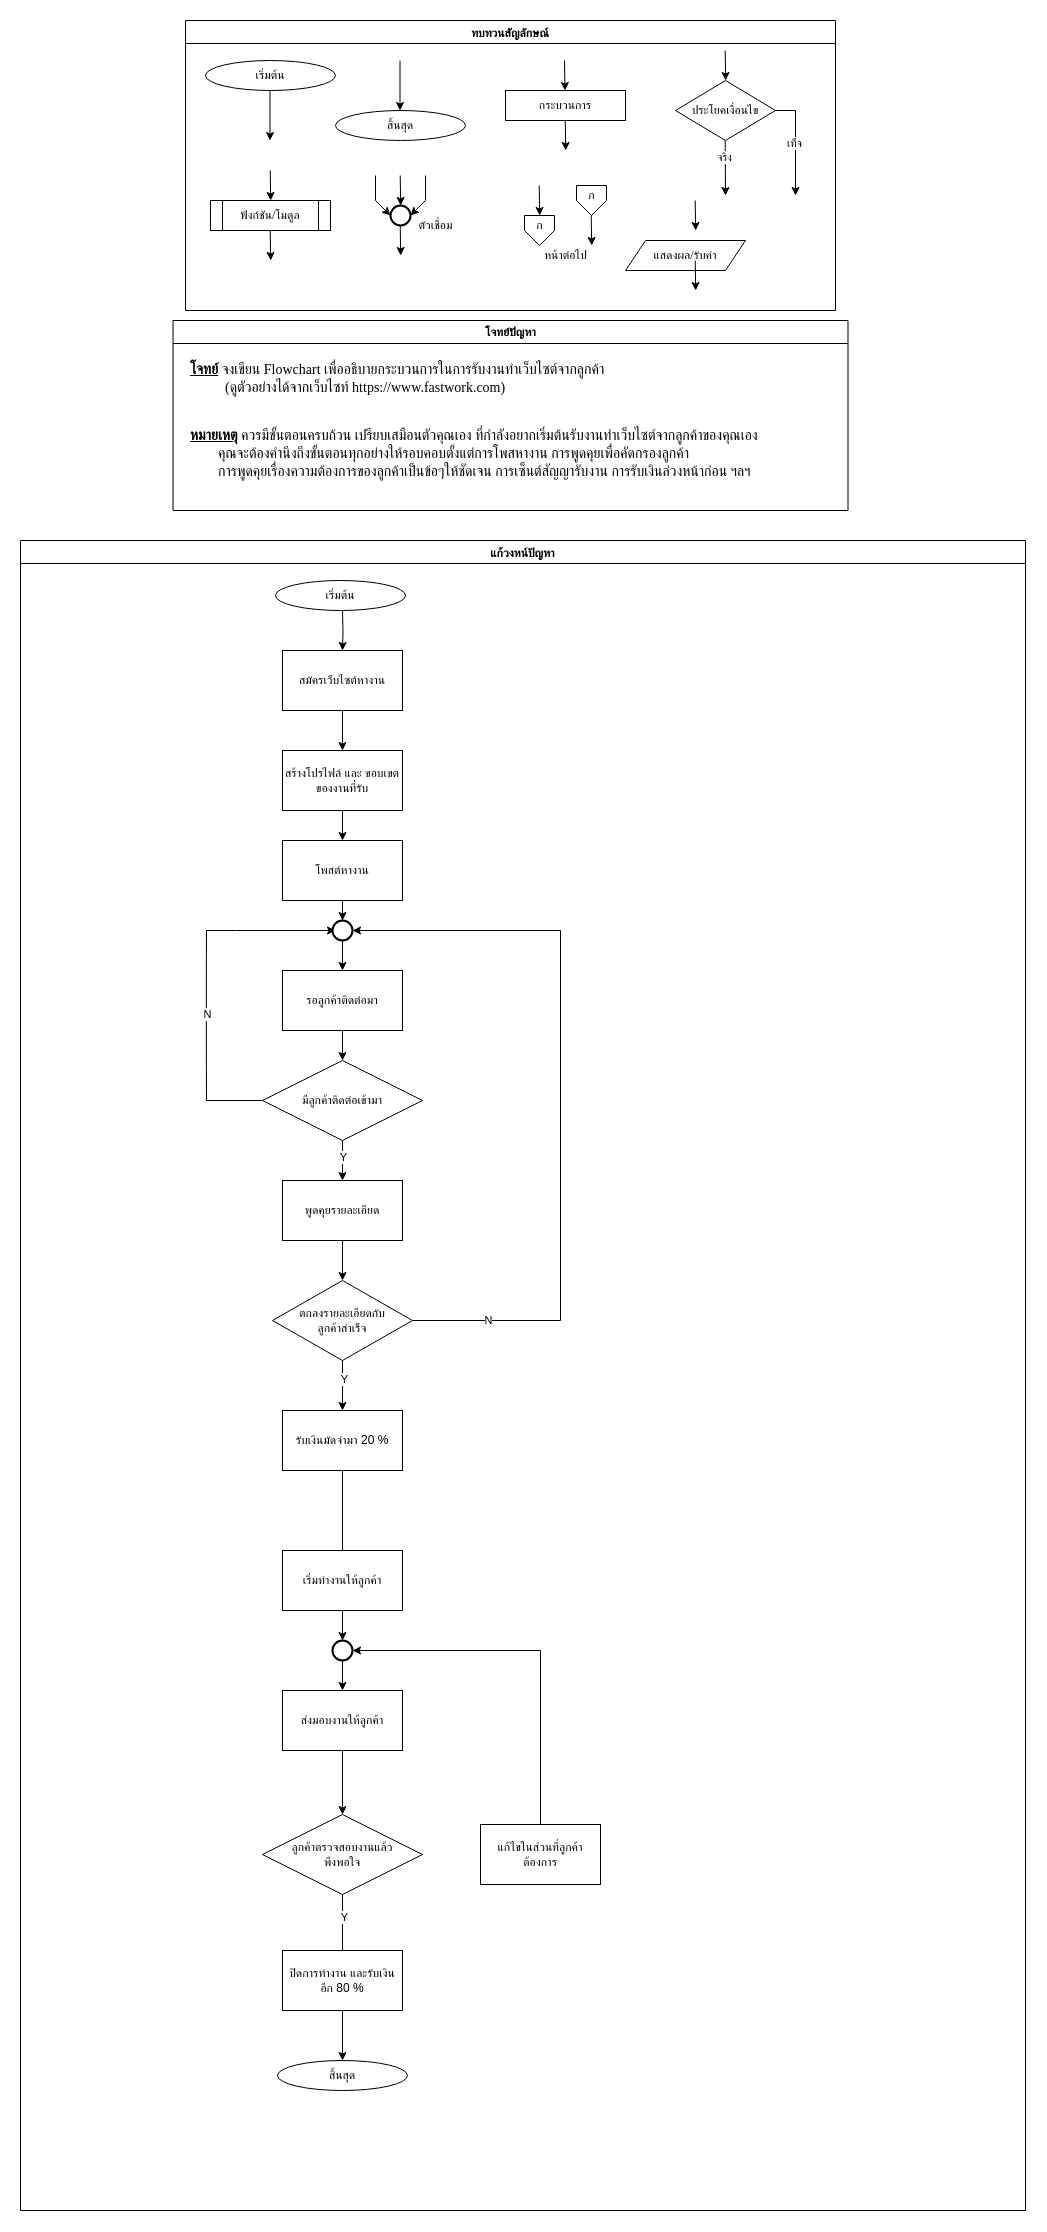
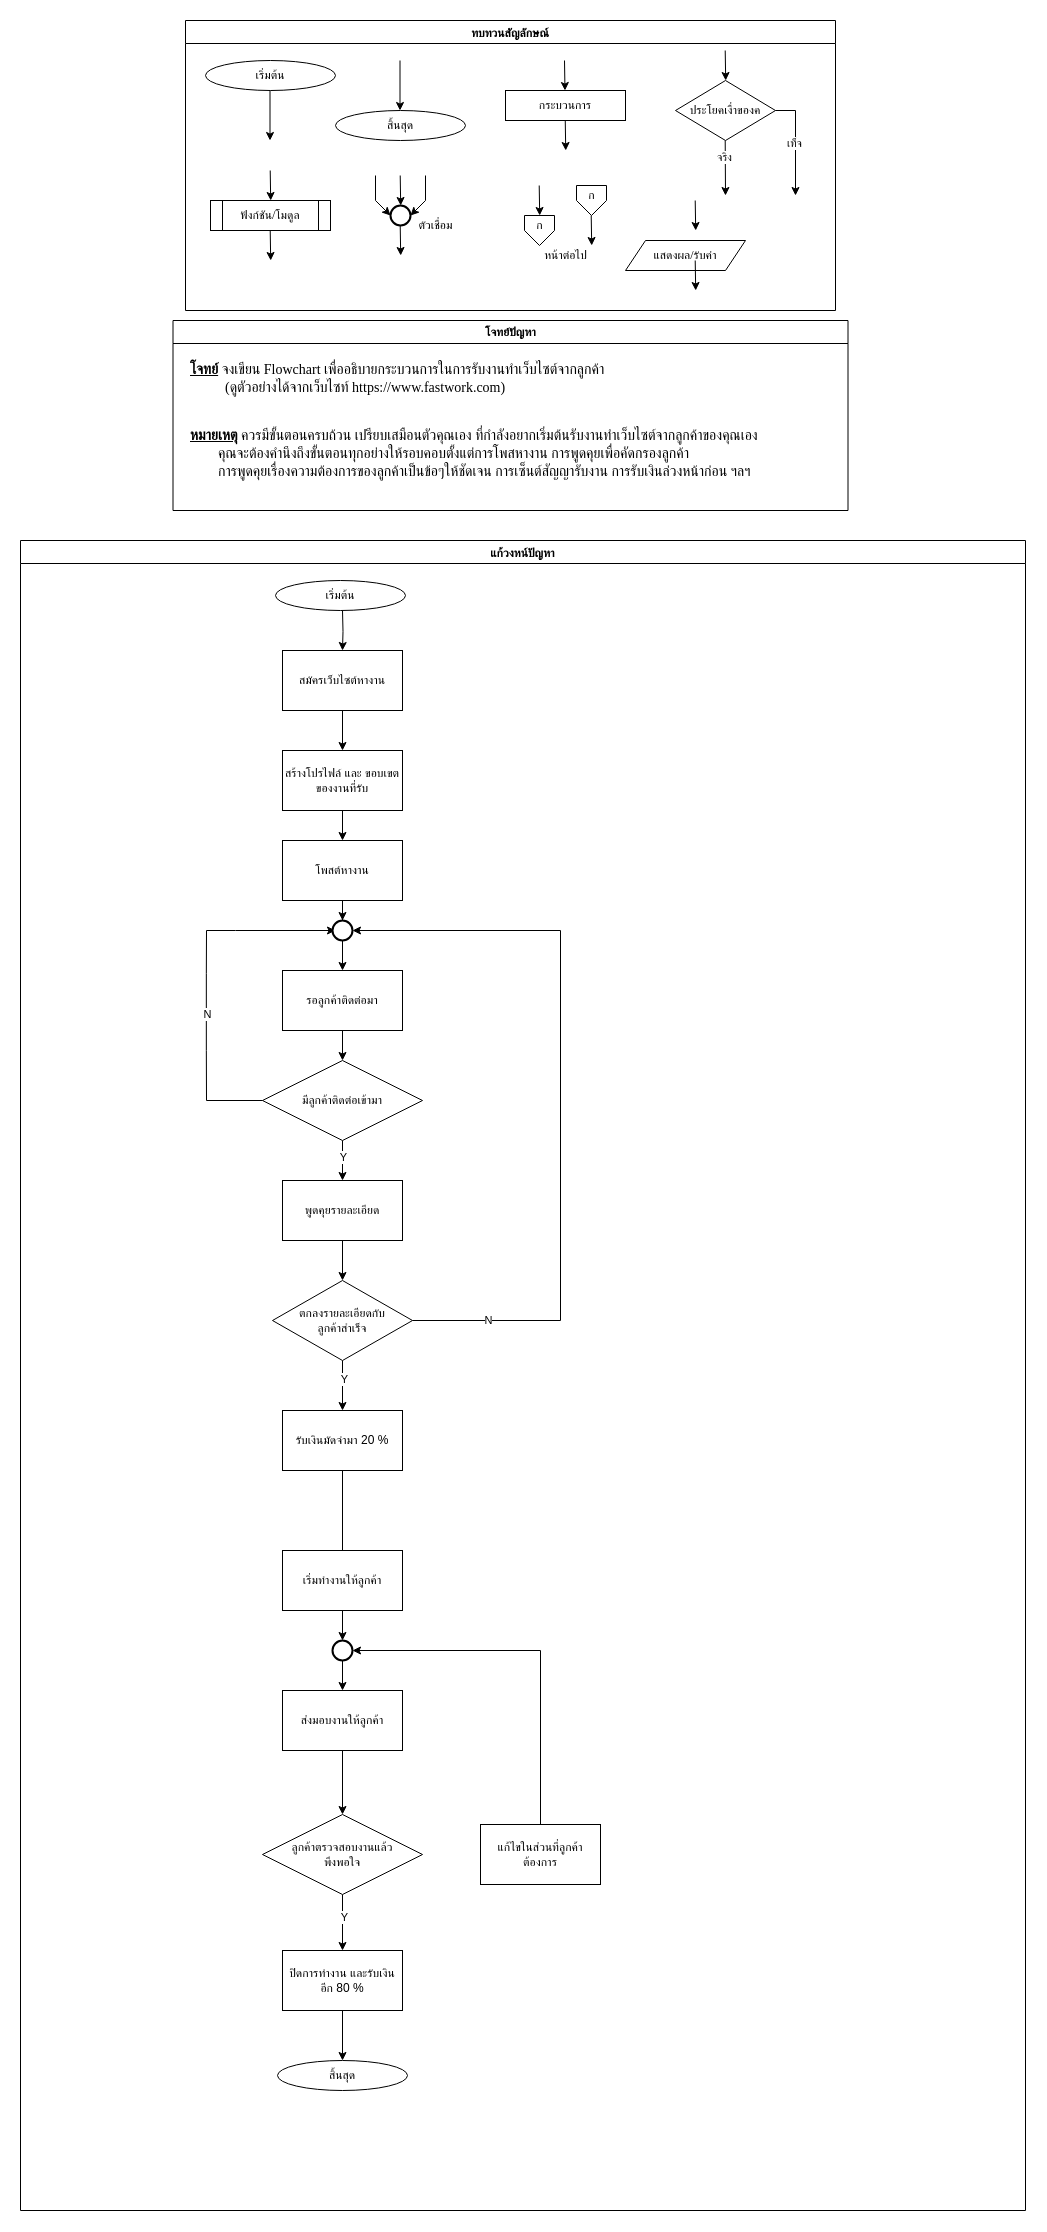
node "ประโยคเงื่อนไข": label "ประโยคเงื่อนไข" -> "ประโยคเงื่าของค"
edge "ลูกค้าตรวจสอบงานแล้ว พึงพอใจ" -- "ปิดการทำงาน และรับเงินอีก 80 %": arrowhead none -> classic
